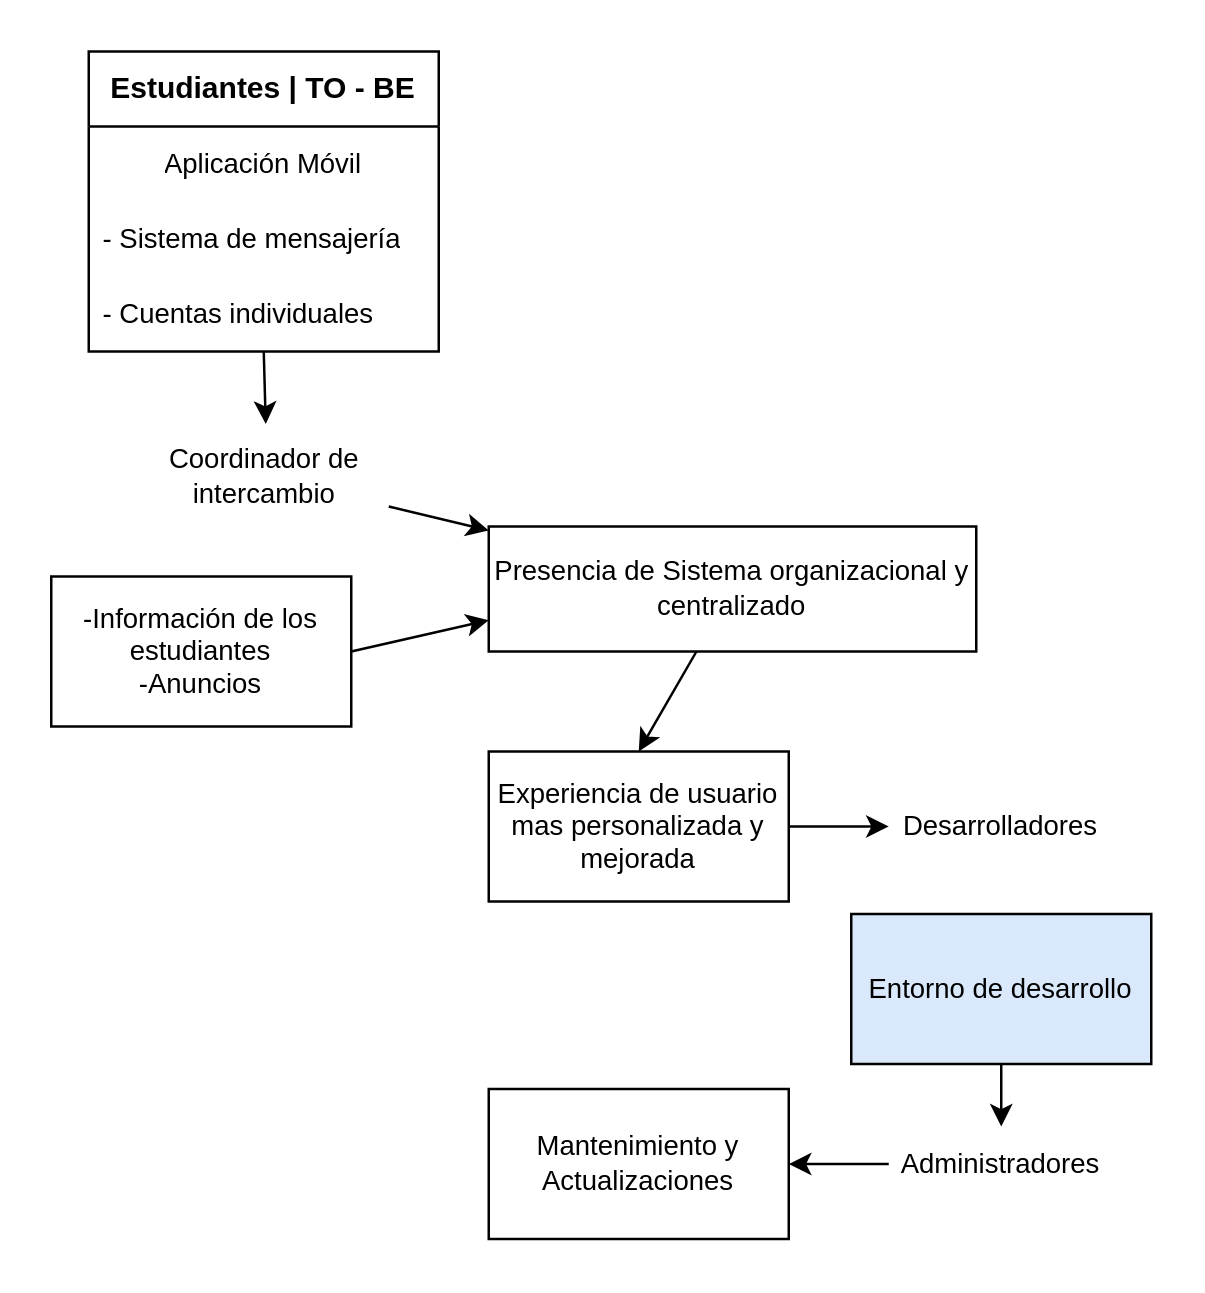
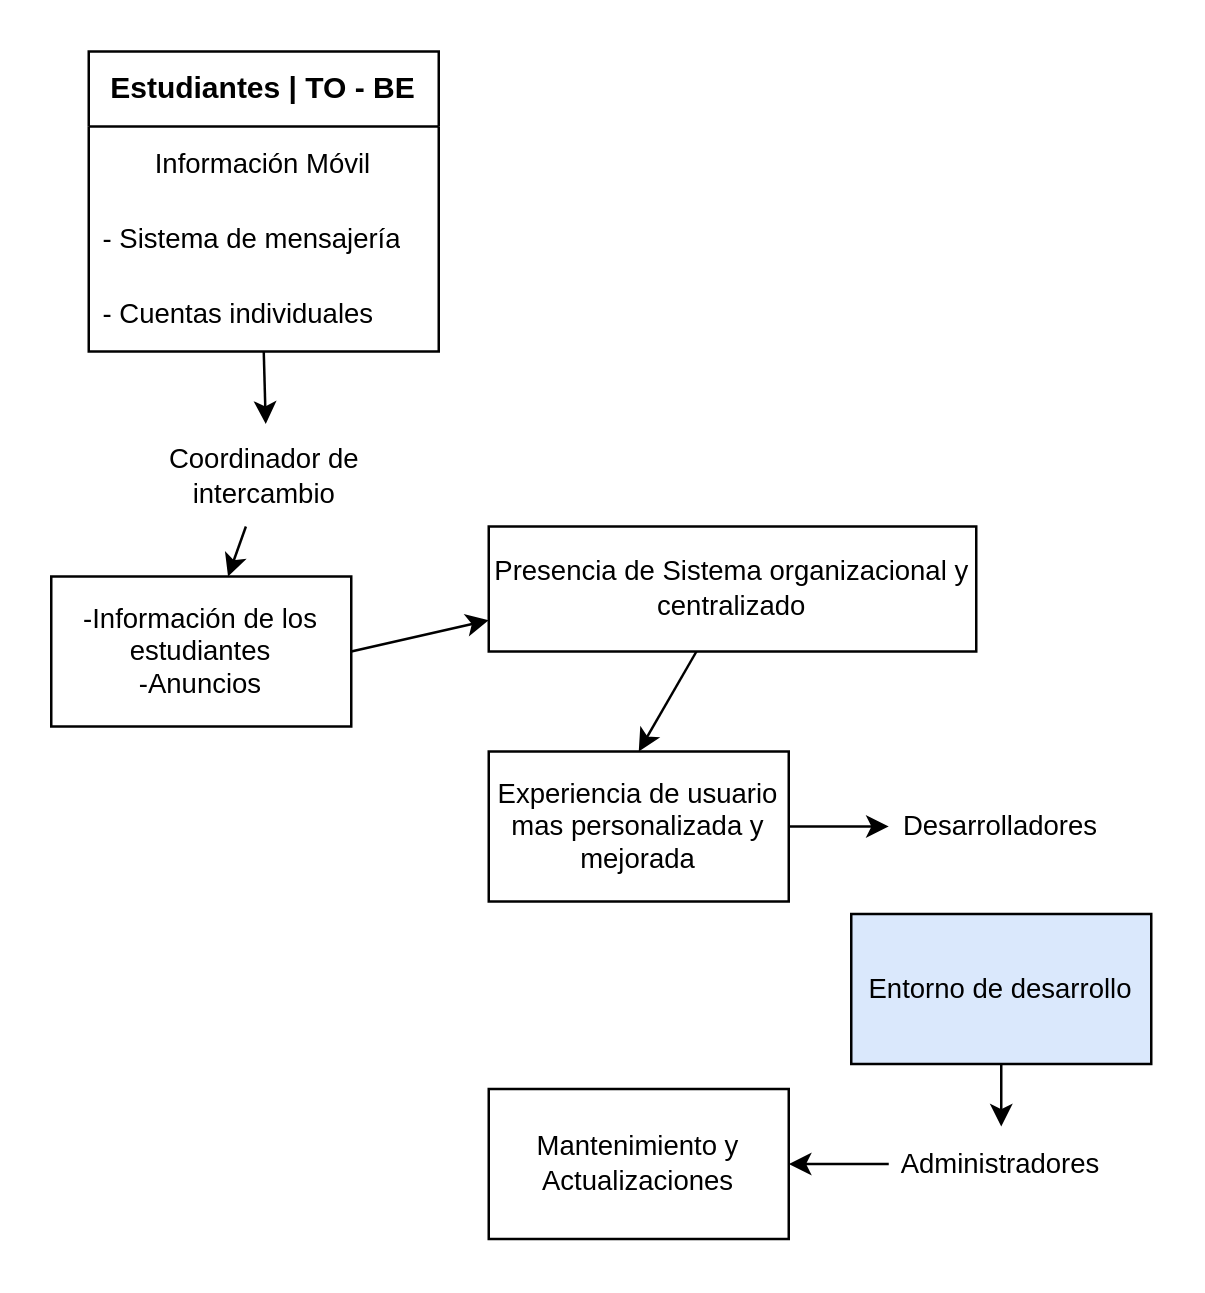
node "Aplicación Móvil": label "Aplicación Móvil" -> "Información Móvil"
edge "Coordinador de intercambio" -> "Presencia de Sistema organizacional y centralizado": now "Coordinador de intercambio" -> "-Información de los estudiantes -Anuncios"
